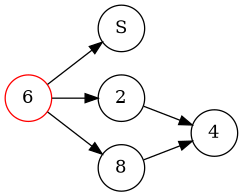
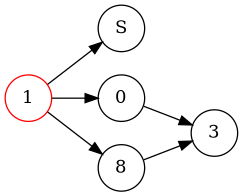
node "6": label "6" -> "1"
node "2": label "2" -> "0"
node "4": label "4" -> "3"
